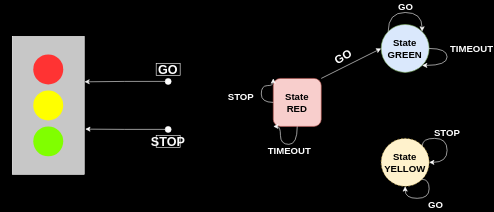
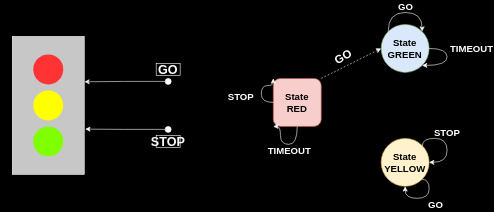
edge "State RED" -> "State GREEN": style solid -> dashed
node "State YELLOW": style dashed -> solid
